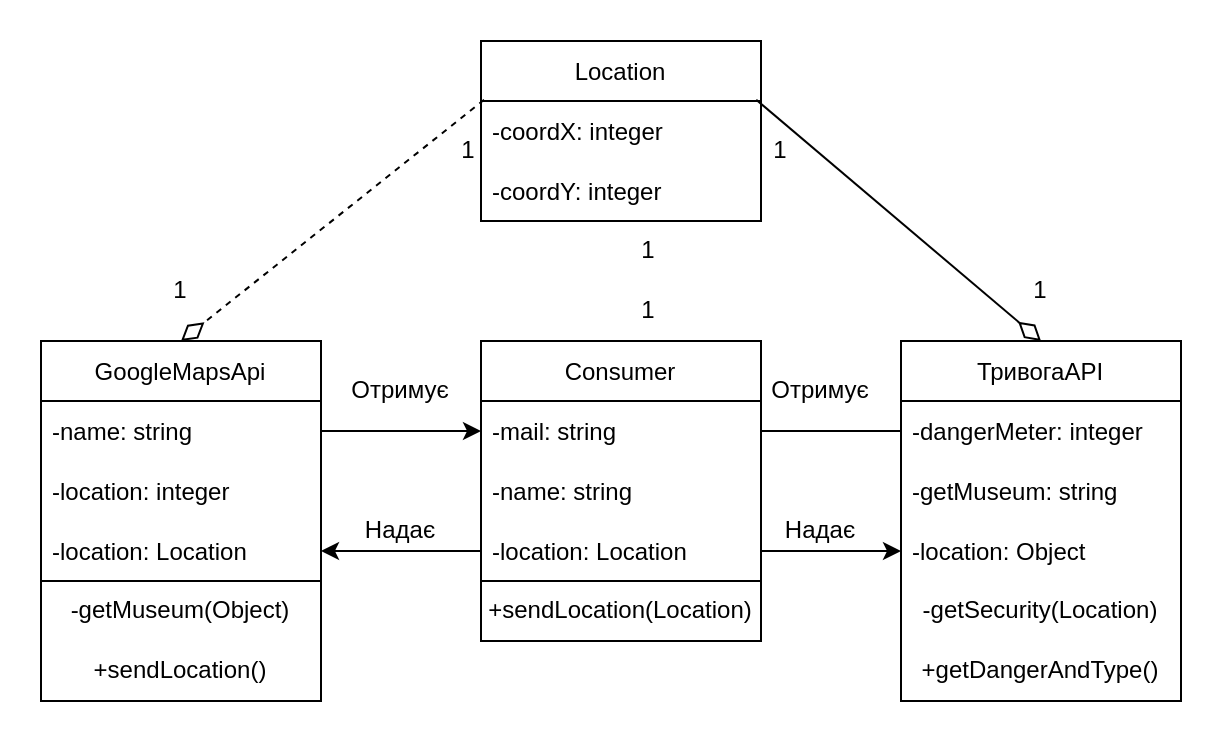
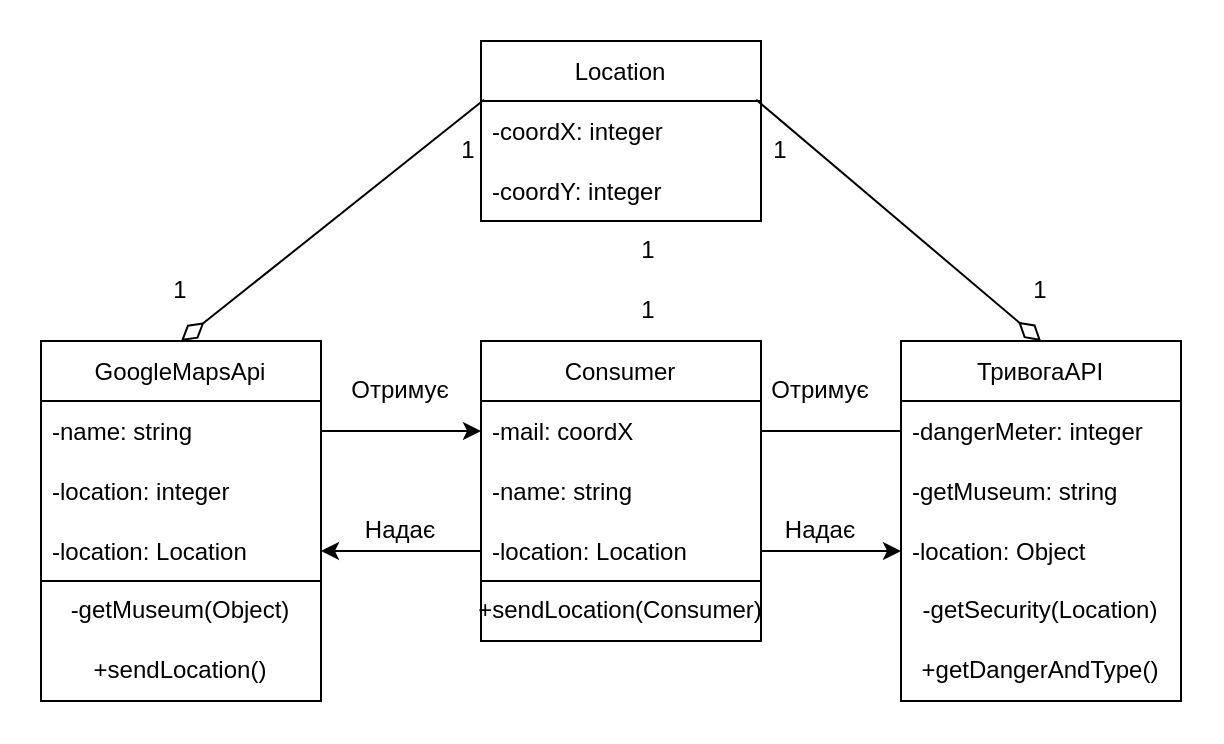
edge "-coordX: integer" -> "GoogleMapsApi": style dashed -> solid
node "-mail: string": label "-mail: string" -> "-mail: coordX"
node "+sendLocation(Location)": label "+sendLocation(Location)" -> "+sendLocation(Consumer)"
